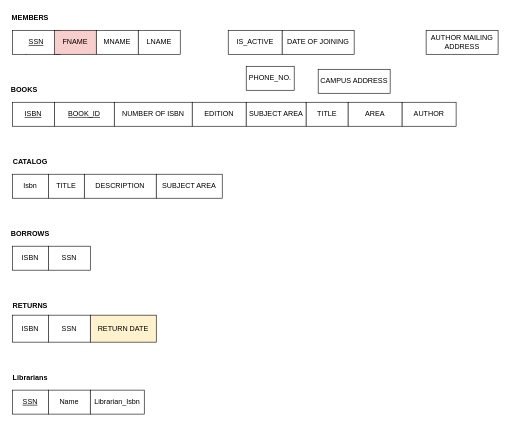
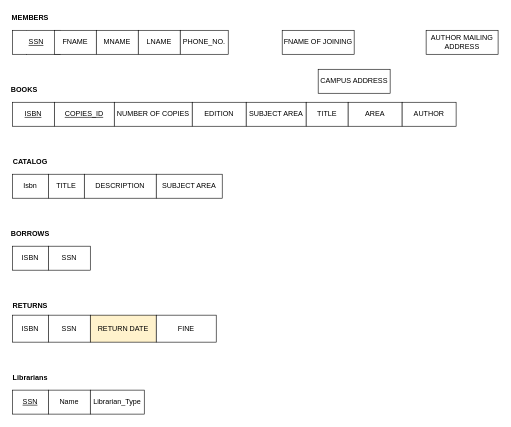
node "FNAME": fillcolor #f8cecc -> #ffffff
node "IS_ACTIVE": removed
node "DATE OF JOINING": label "DATE OF JOINING" -> "FNAME OF JOINING"
node "PHONE_NO.": moved (270, 78) -> (204, 42)
node "BOOK_ID": label "BOOK_ID" -> "COPIES_ID"
node "NUMBER OF ISBN": label "NUMBER OF ISBN" -> "NUMBER OF COPIES"
node "FINE": added
node "Librarian_Isbn": label "Librarian_Isbn" -> "Librarian_Type"
